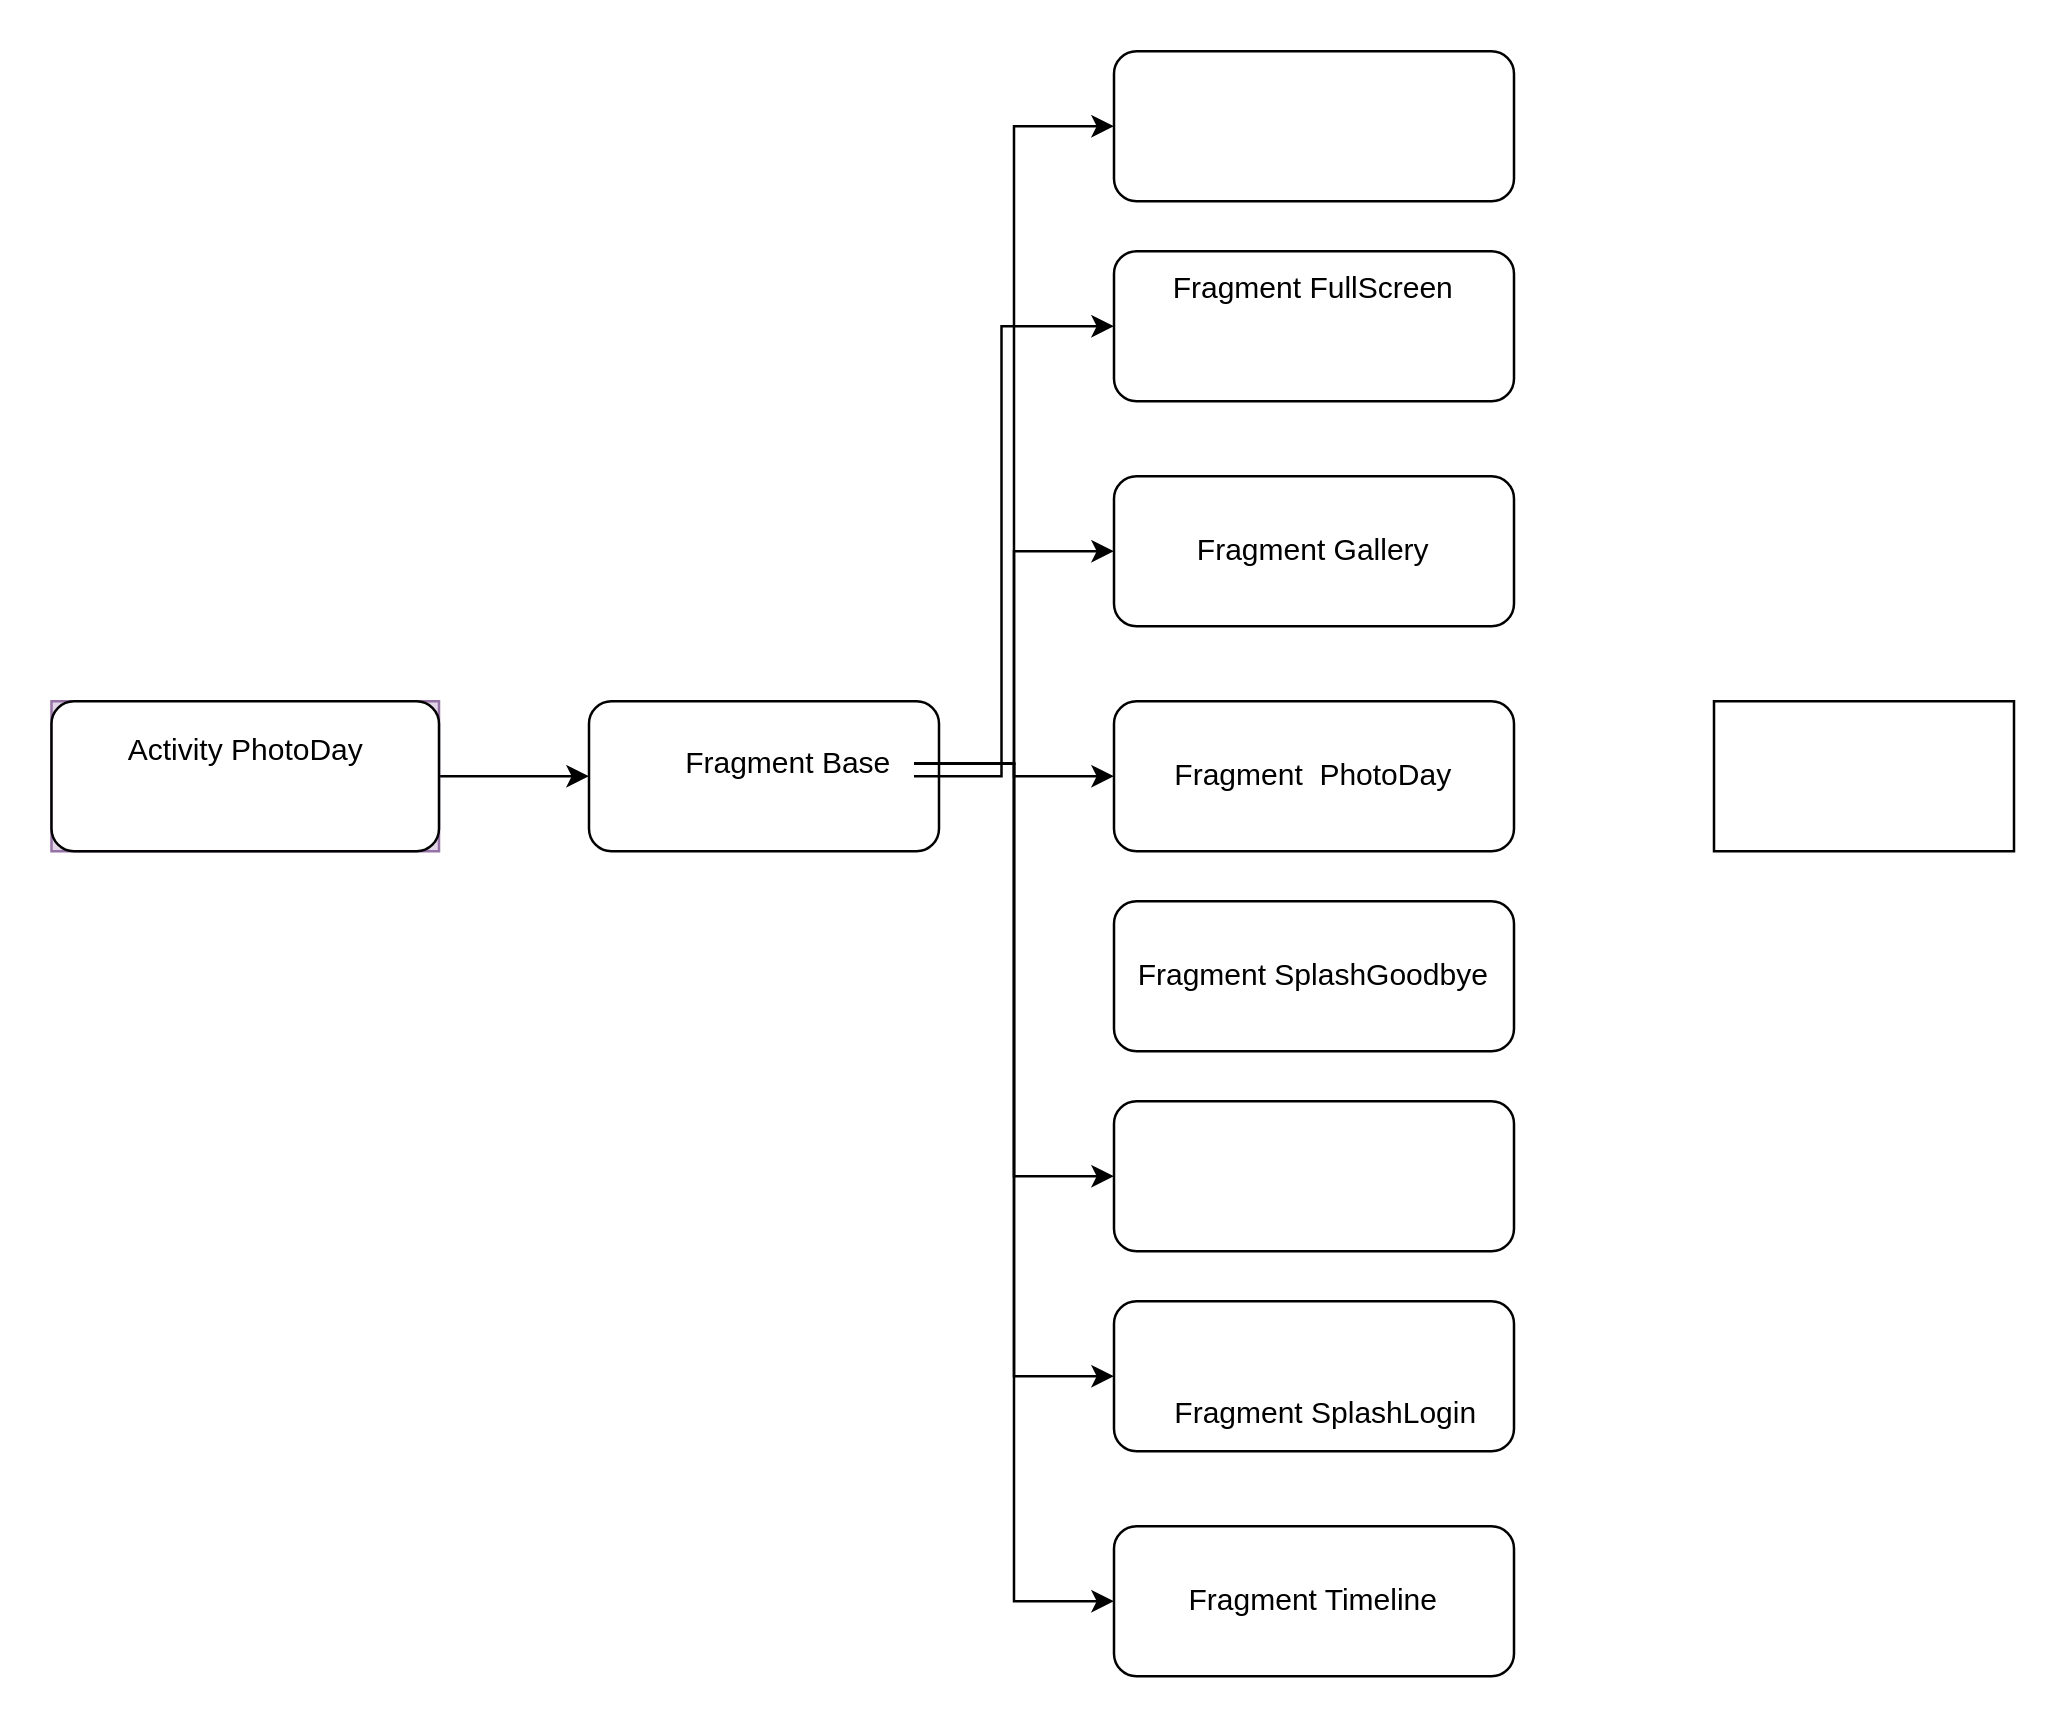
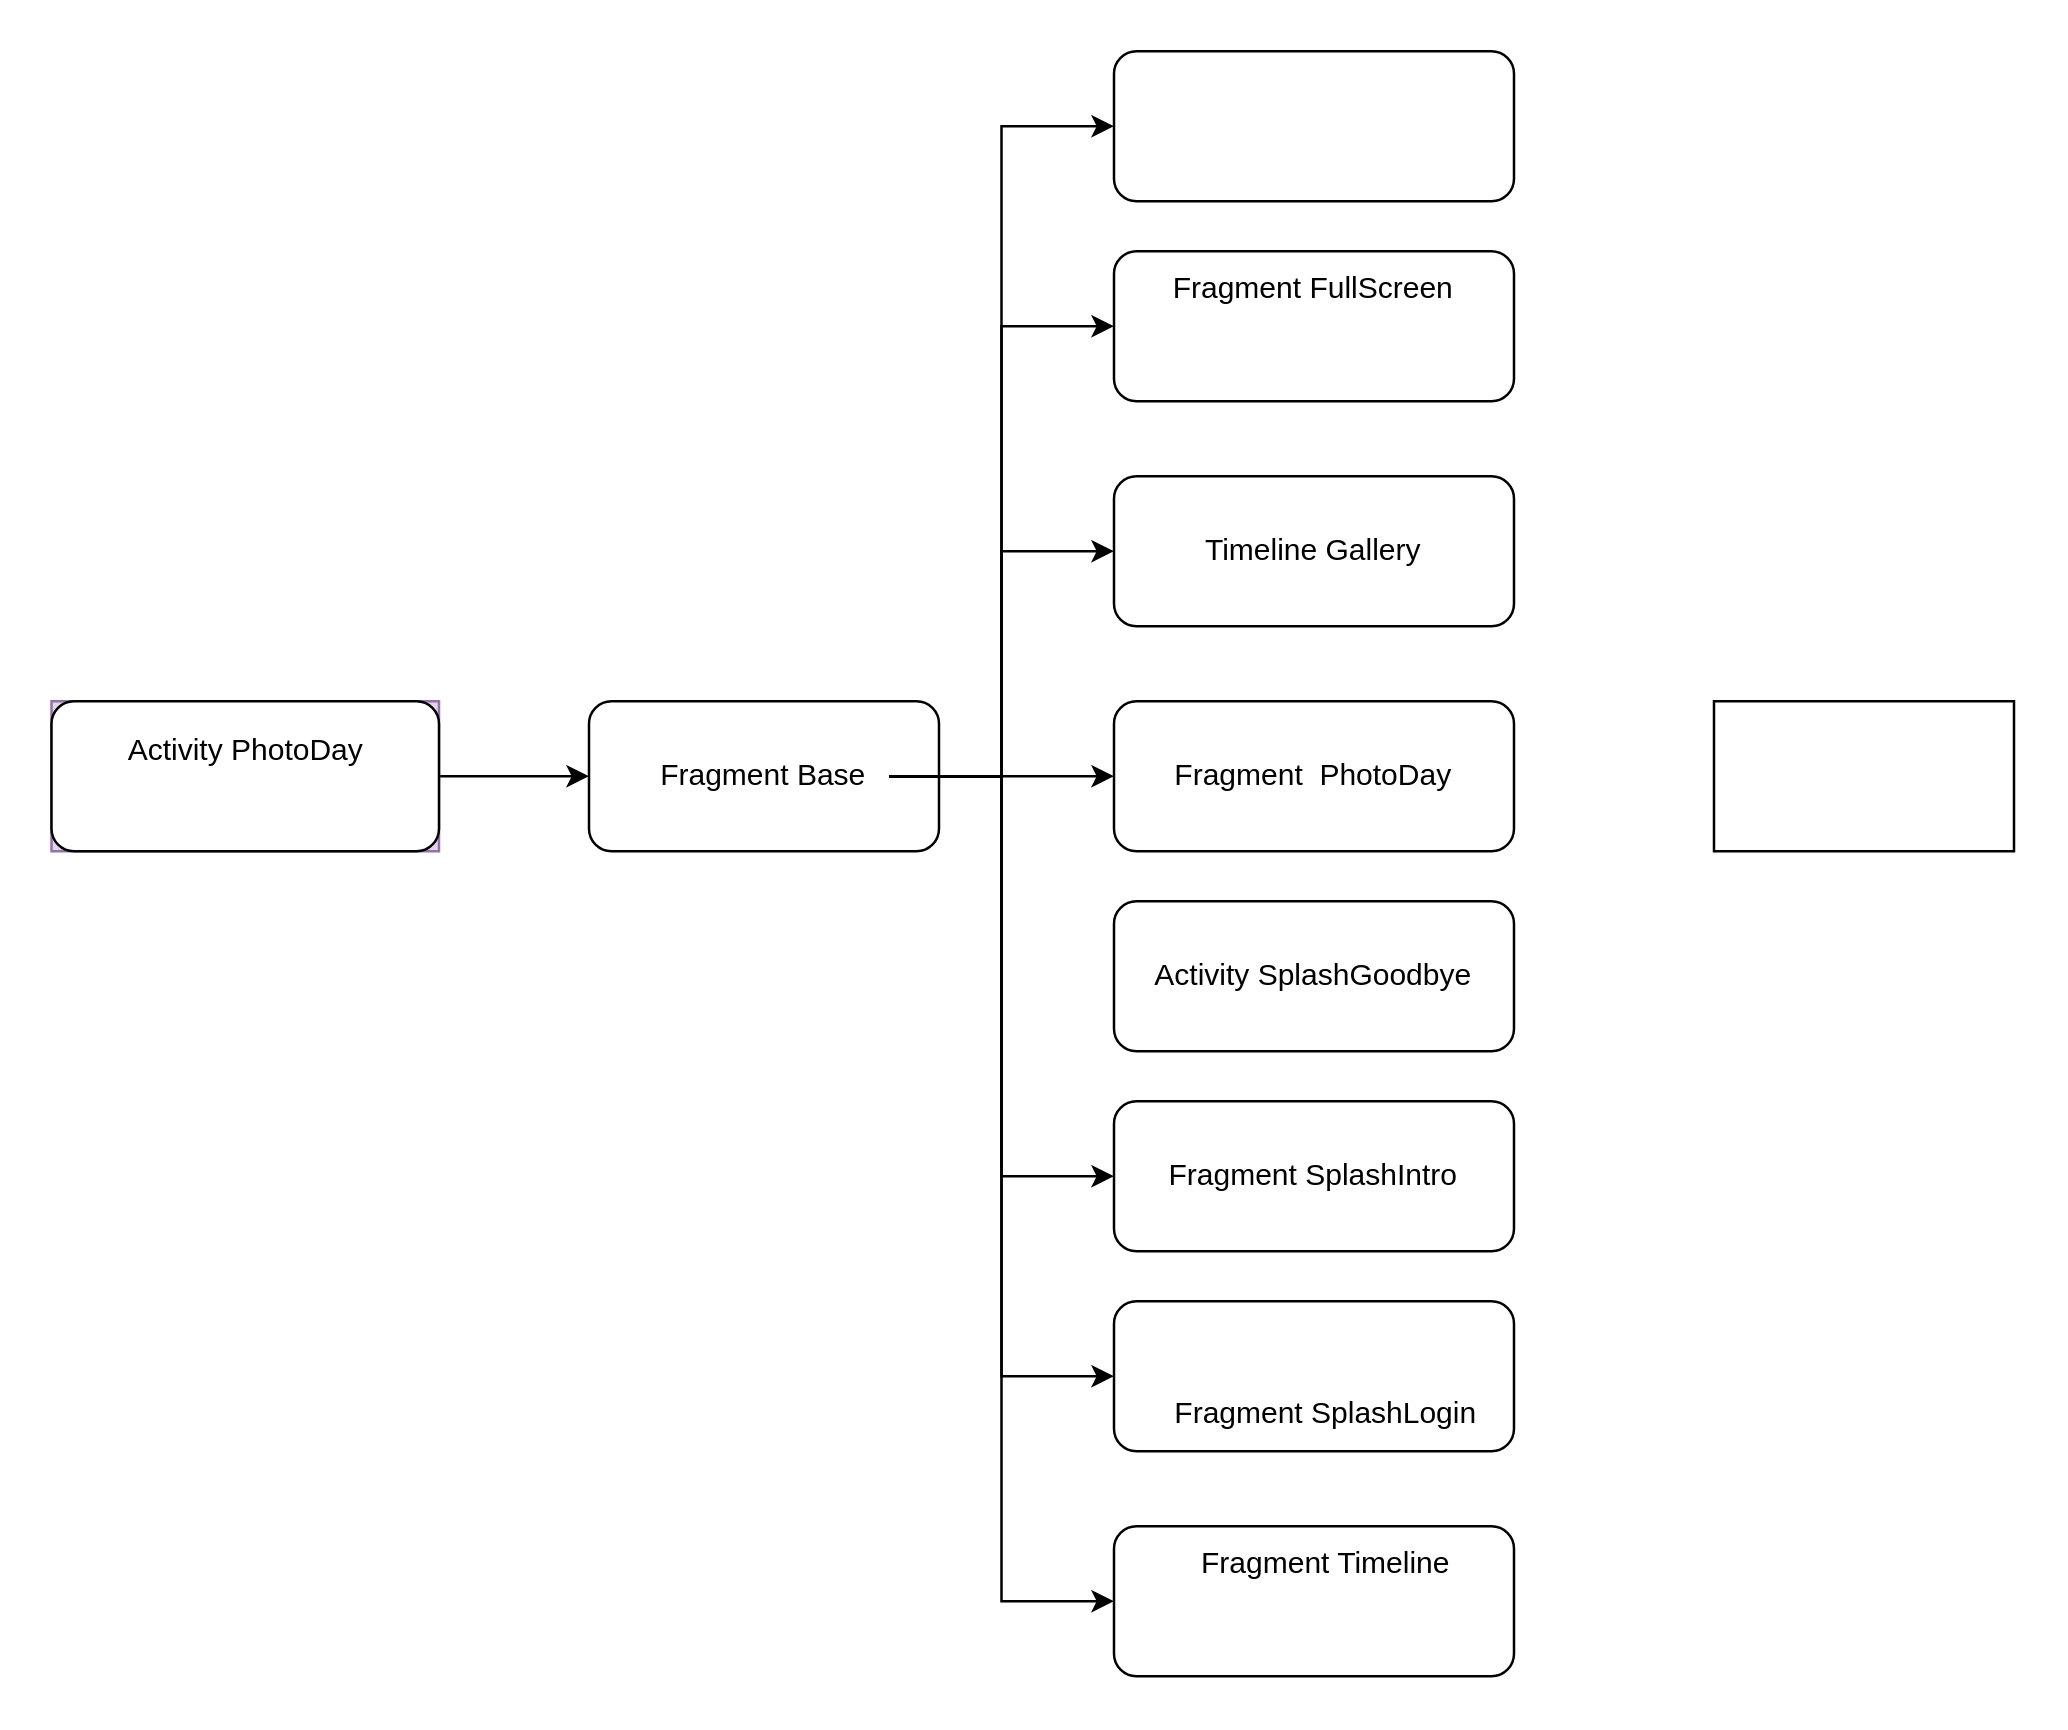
node "Fragment Gallery": label "Fragment Gallery" -> "Timeline Gallery"
node "Fragment Base": moved (789, 764) -> (764, 776)
node "Fragment SplashGoodbye": label "Fragment SplashGoodbye" -> "Activity SplashGoodbye"
node "Fragment SplashIntro": added
node "Fragment Timeline": moved (1314, 1601) -> (1326, 1564)
